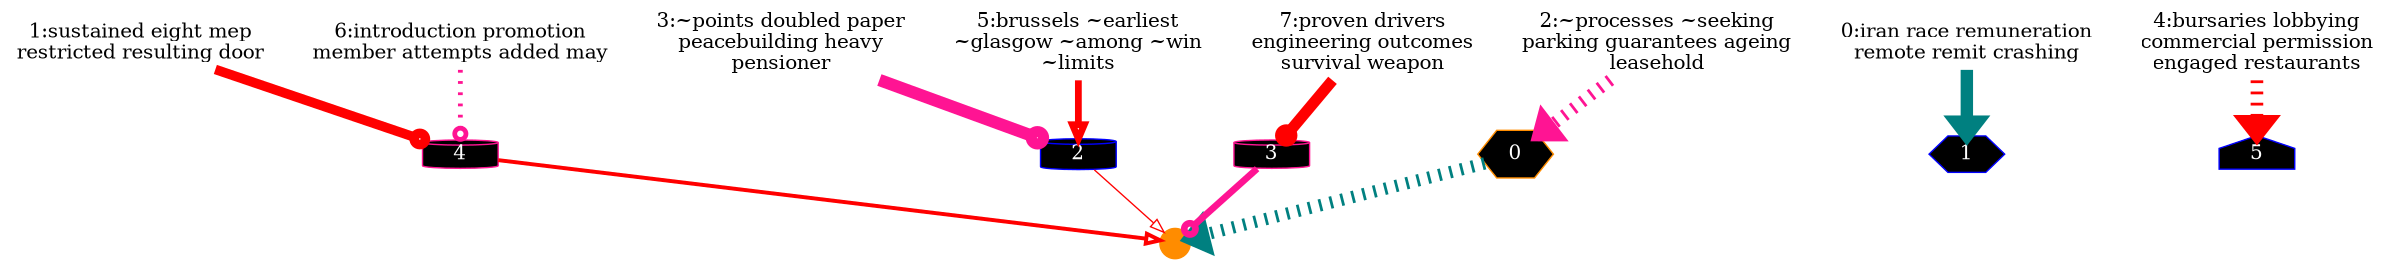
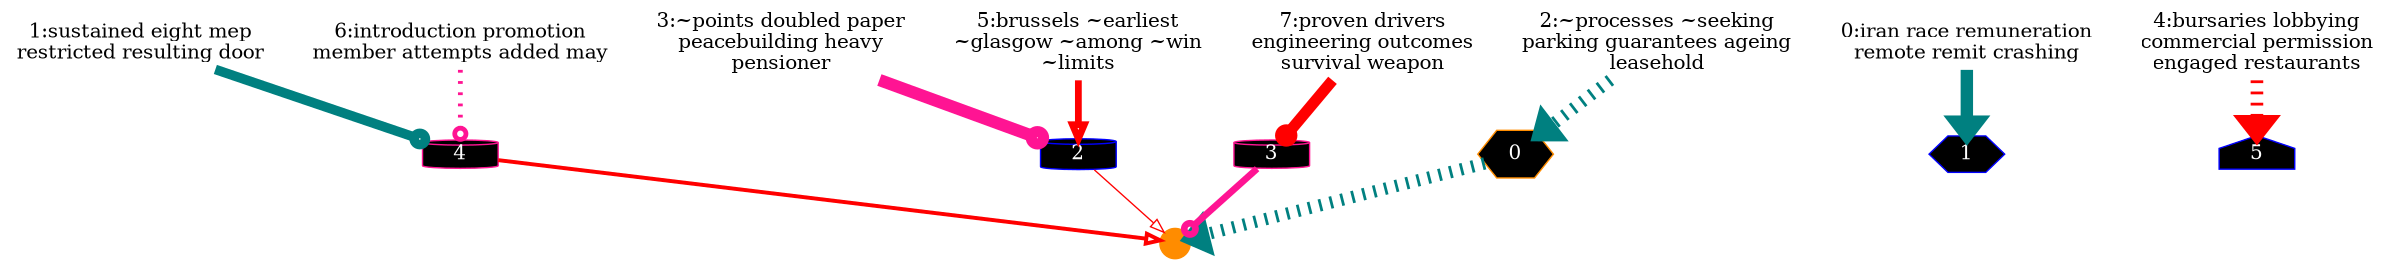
edge "1:sustained eight mep restricted resulting door" -> "4": color red -> teal
edge "2:~processes ~seeking parking guarantees ageing leasehold" -> "0": color deeppink -> teal
